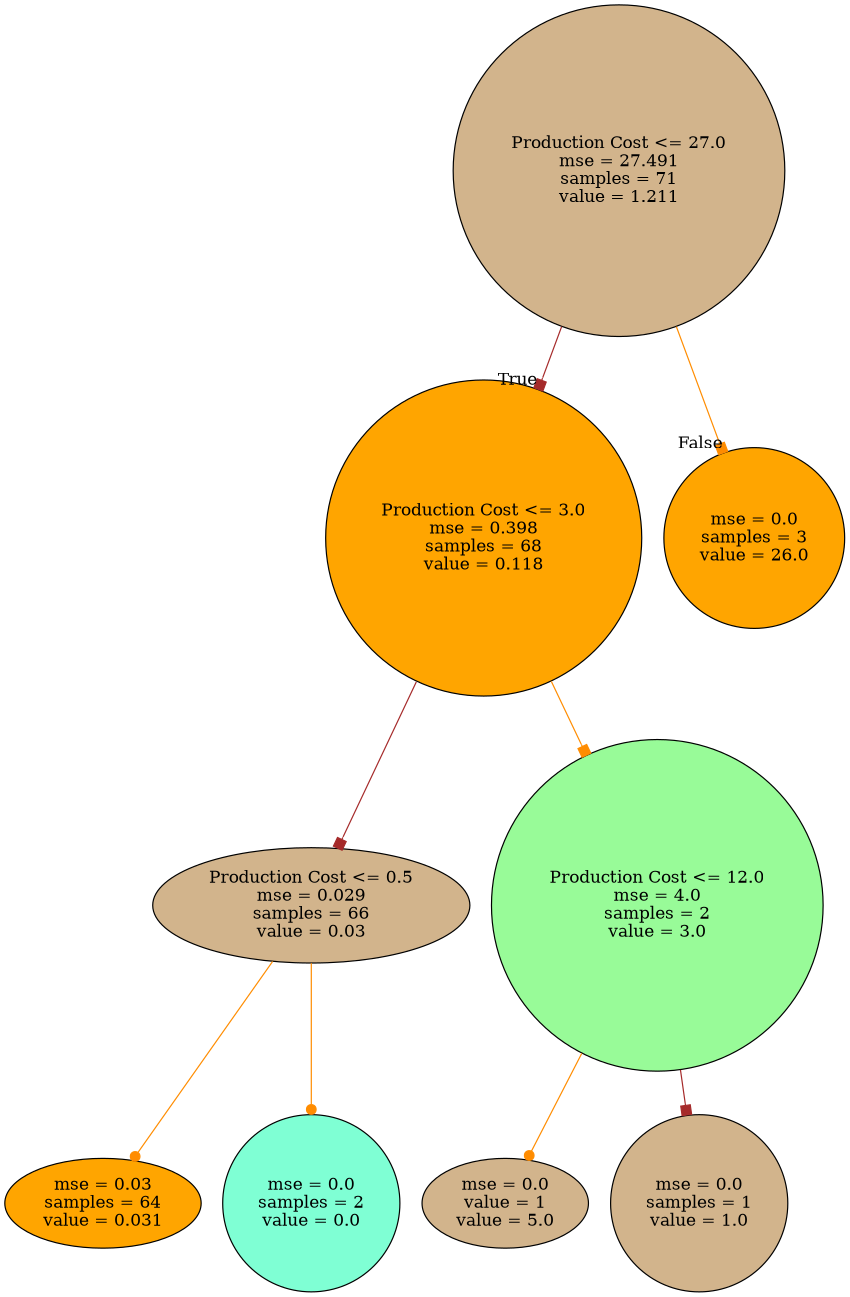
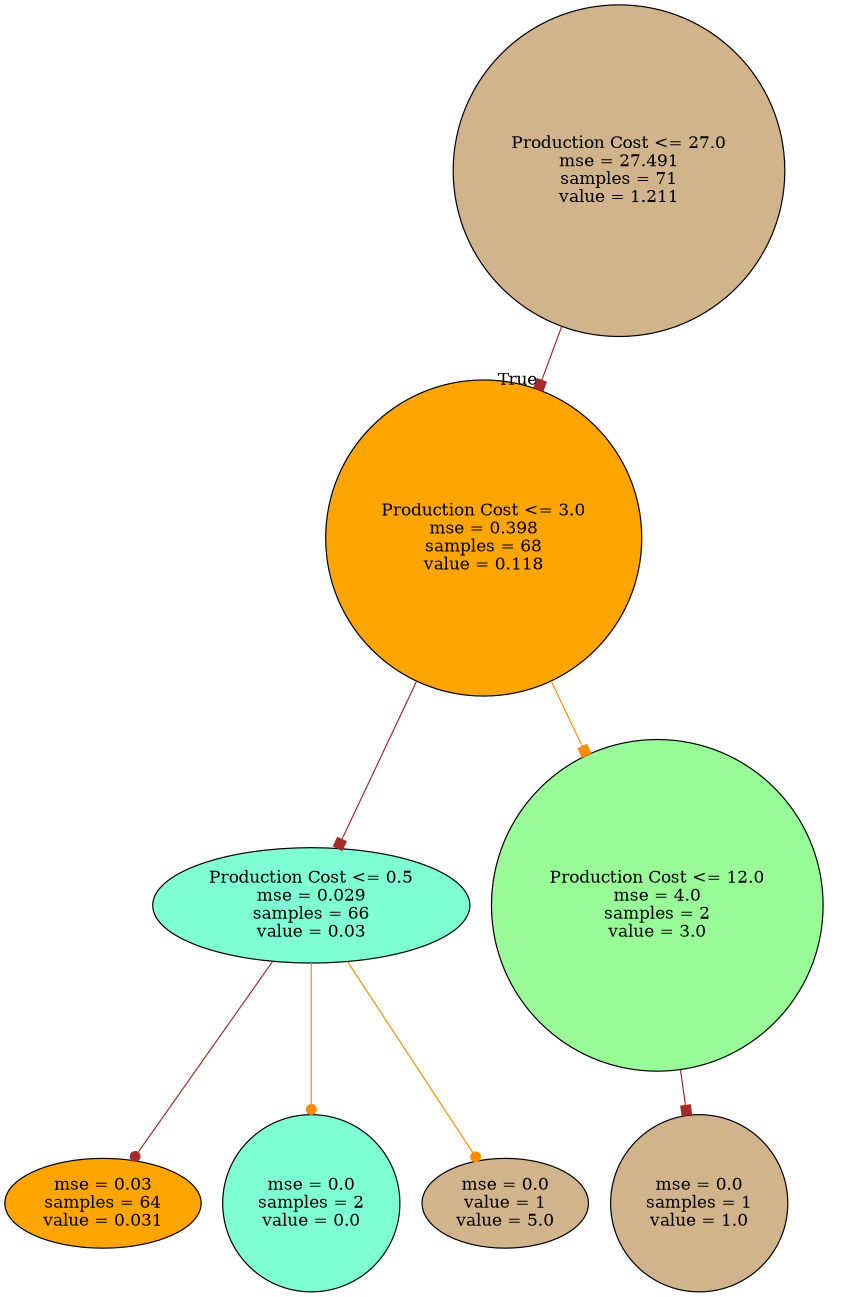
node "mse = 0.0 samples = 3 value = 26.0": removed
node "Production Cost <= 0.5 mse = 0.029 samples = 66 value = 0.03": fillcolor tan -> aquamarine
edge "Production Cost <= 0.5 mse = 0.029 samples = 66 value = 0.03" -> "mse = 0.03 samples = 64 value = 0.031": color darkorange -> brown
edge "Production Cost <= 12.0 mse = 4.0 samples = 2 value = 3.0" -> "mse = 0.0 value = 1 value = 5.0": now "Production Cost <= 0.5 mse = 0.029 samples = 66 value = 0.03" -> "mse = 0.0 value = 1 value = 5.0"
